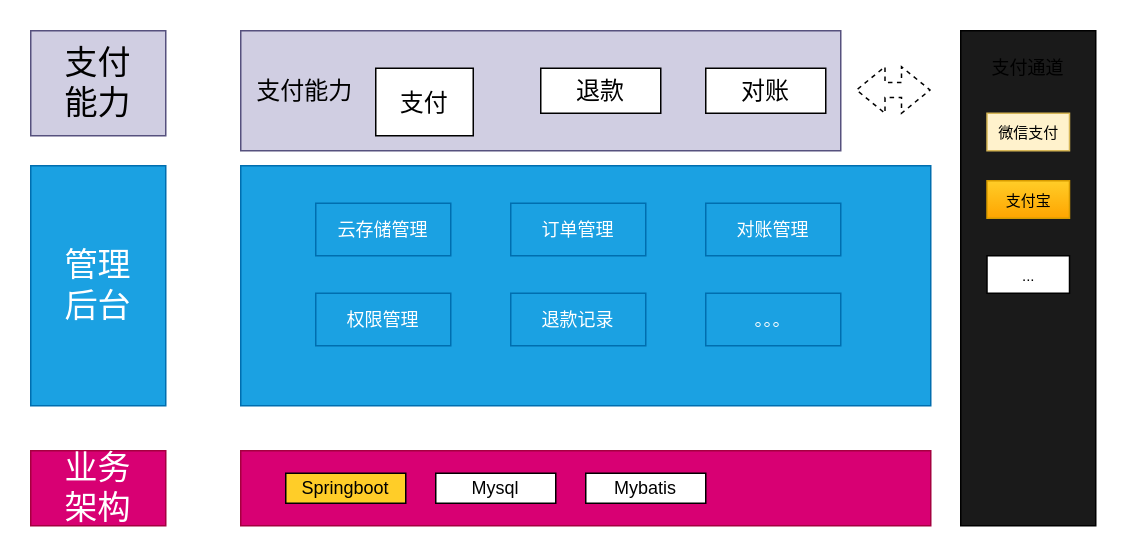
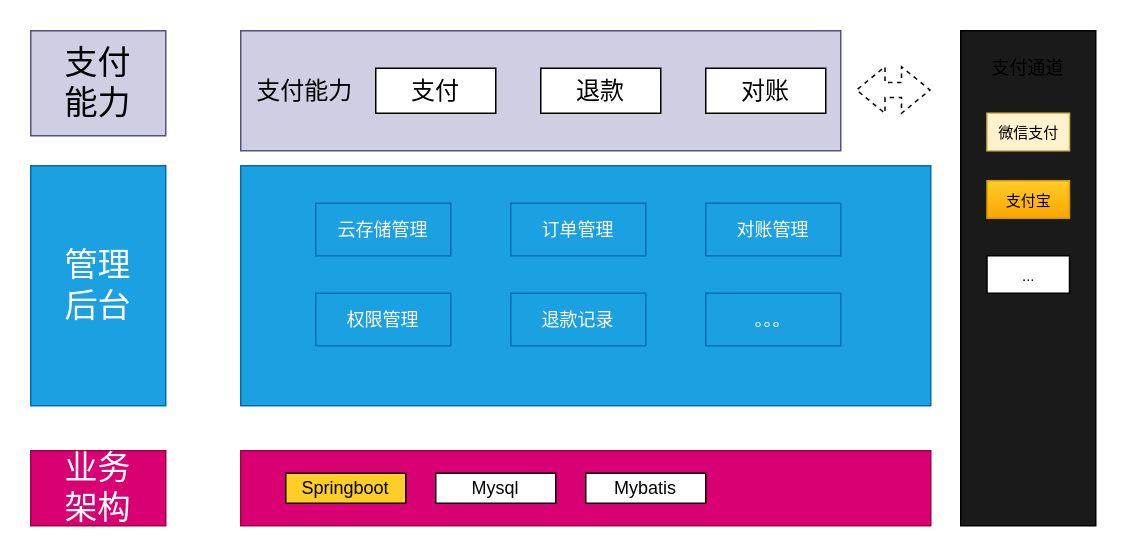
node "支付": size 98x68 -> 120x45
